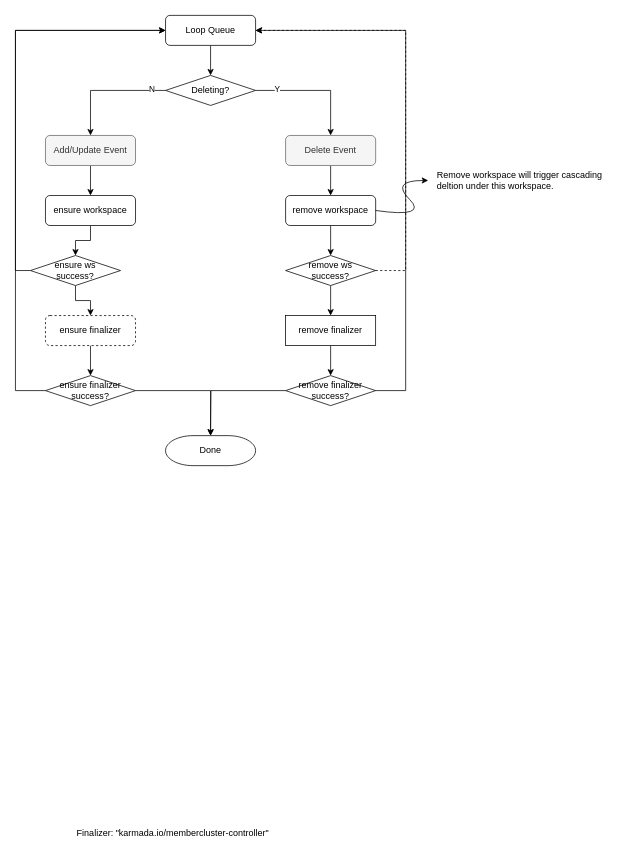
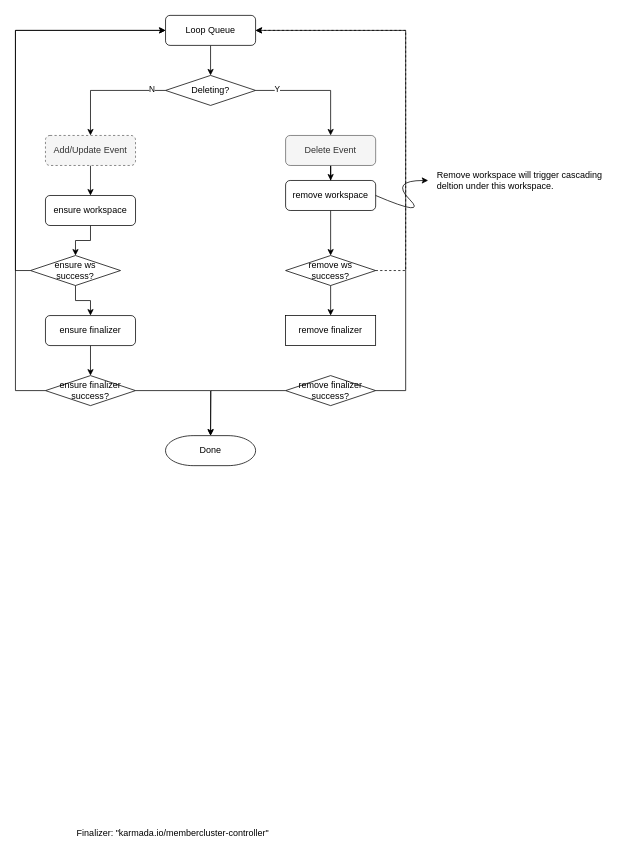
node "Add/Update Event": style solid -> dashed
node "remove workspace": moved (330, 210) -> (330, 195)
node "ensure finalizer": style dashed -> solid
edge "remove finalizer" -> "remove finalizer success?": removed
